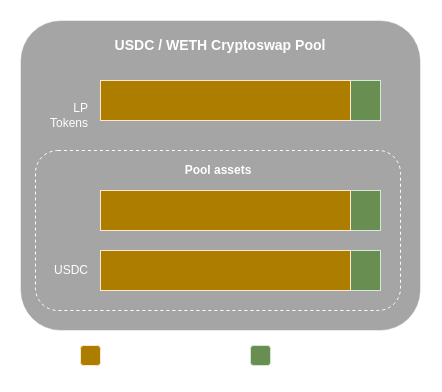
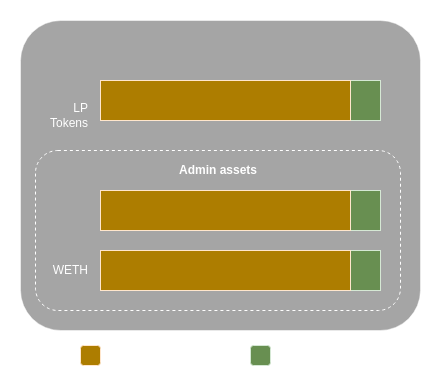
node "USDC / WETH Cryptoswap Pool": removed
node "Pool assets": label "Pool assets" -> "Admin assets"
node "USDC": label "USDC" -> "WETH"
